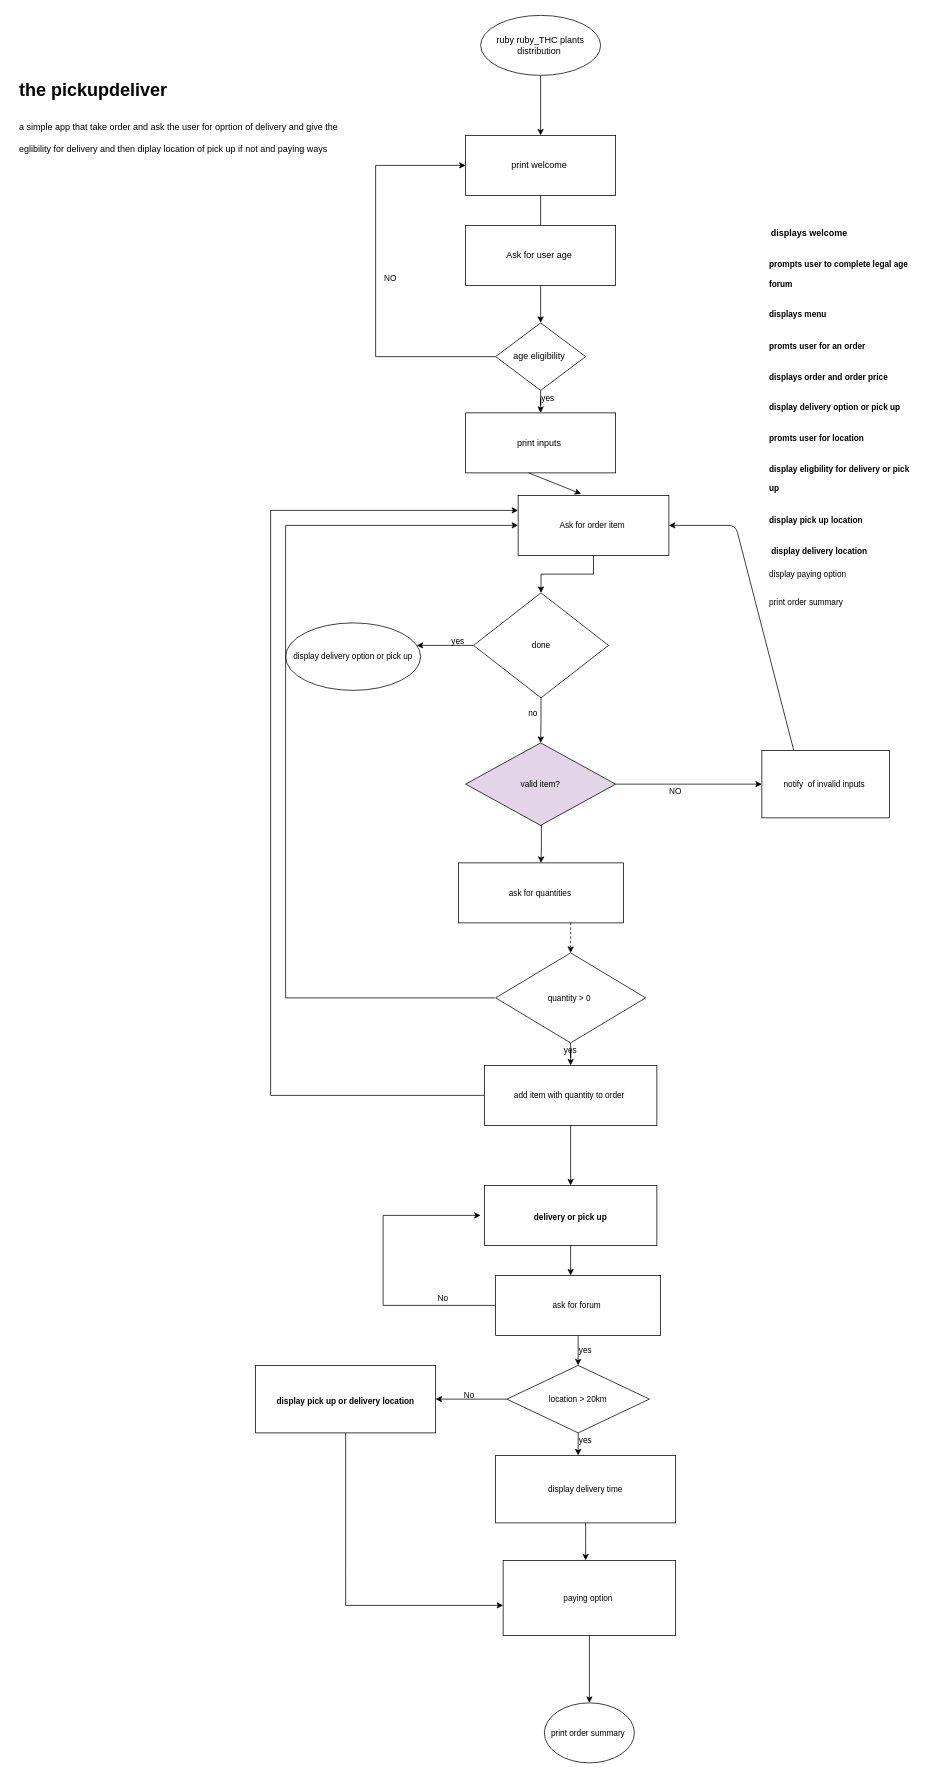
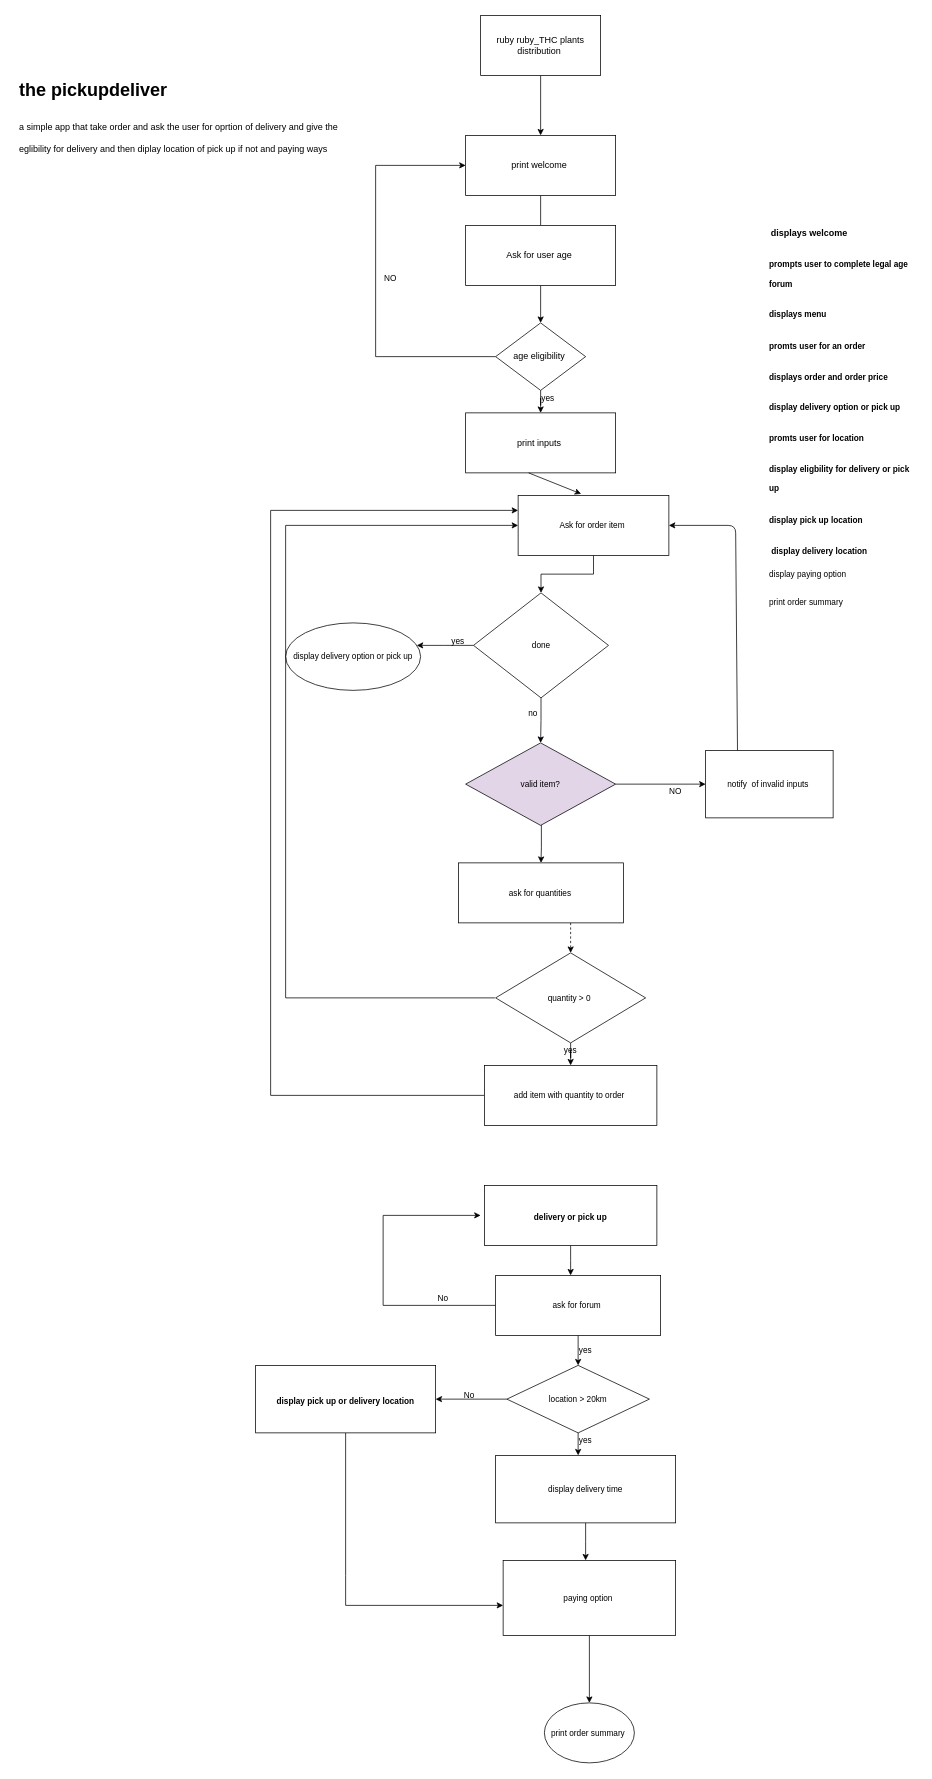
node "ruby ruby_THC plants distribution": shape ellipse -> rectangle
node "notify of invalid inputs": moved (825, 784) -> (769, 784)
edge "add item with quantity to order" -> "delivery or pick up": removed
